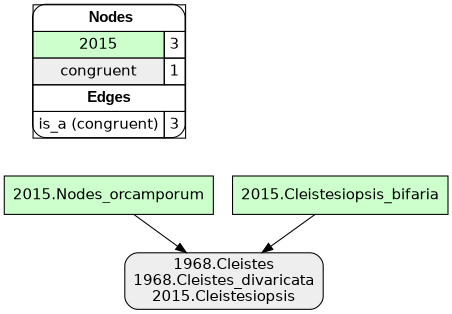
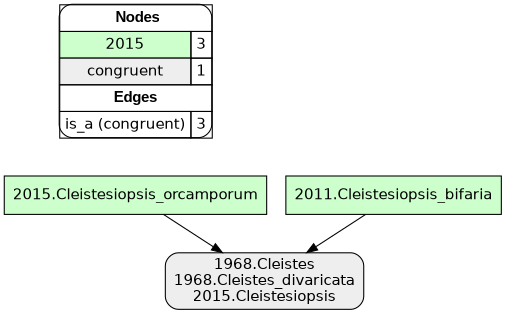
node "2015.Nodes_orcamporum": label "2015.Nodes_orcamporum" -> "2015.Cleistesiopsis_orcamporum"
node "2015.Cleistesiopsis_bifaria": label "2015.Cleistesiopsis_bifaria" -> "2011.Cleistesiopsis_bifaria"
